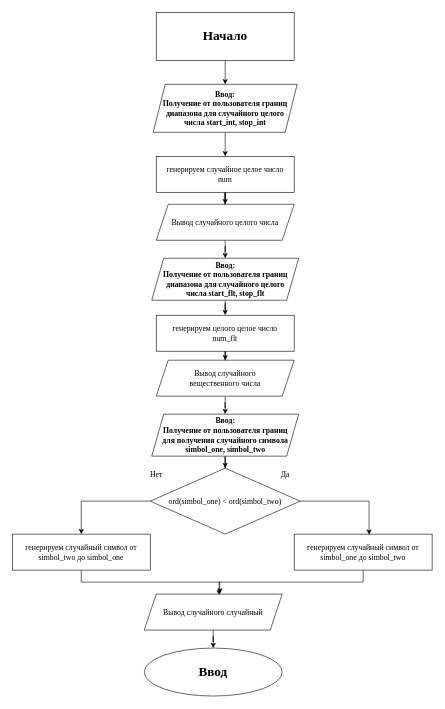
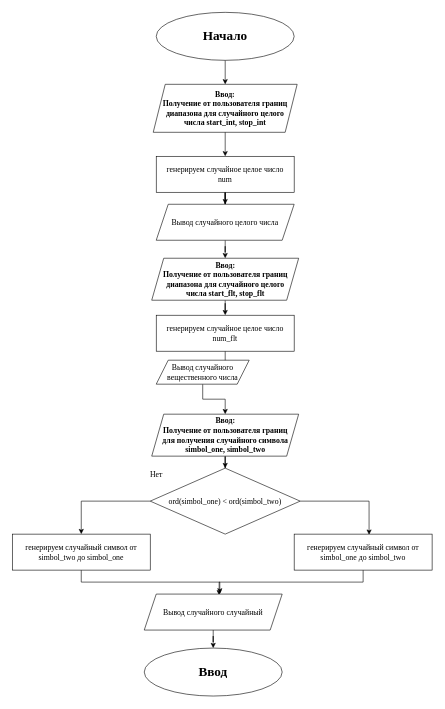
node "Начало": shape rectangle -> ellipse
node "генерируем целого целое число num_flt": label "генерируем целого целое число num_flt" -> "генерируем случайное целое число num_flt"
node "Вывод случайного вещественного числа": size 138x36 -> 93x24
node "Да": removed
